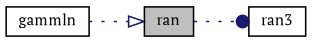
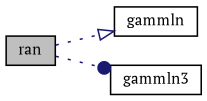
edge "gammln" -> "ran": reversed
node "ran3": label "ran3" -> "gammln3"
